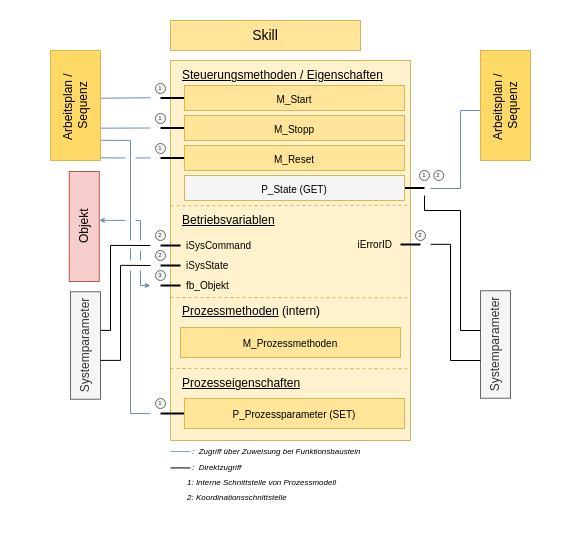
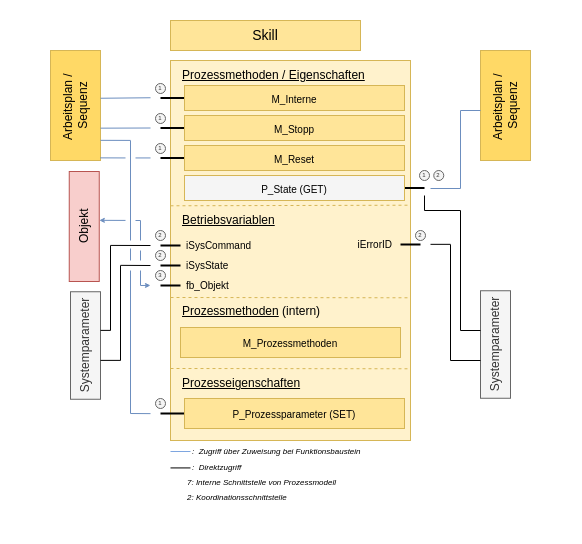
node "Steuerungsmethoden / Eigenschaften": label "Steuerungsmethoden / Eigenschaften" -> "Prozessmethoden / Eigenschaften"
node "M_Start": label "M_Start" -> "M_Interne"
node "1: Interne Schnittstelle von Prozessmodell": label "1: Interne Schnittstelle von Prozessmodell" -> "7: Interne Schnittstelle von Prozessmodell"
